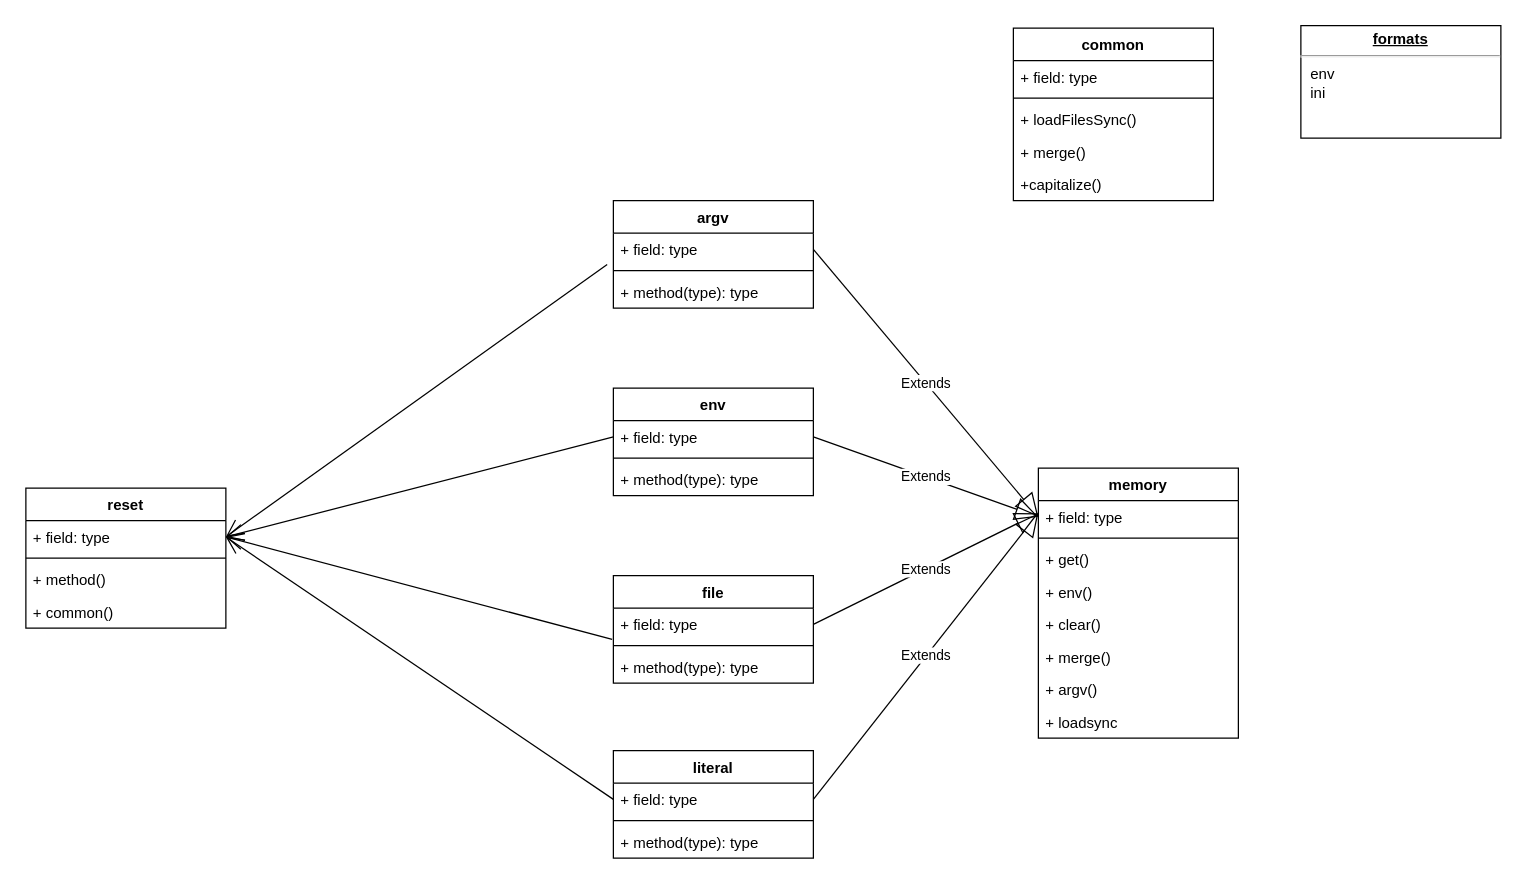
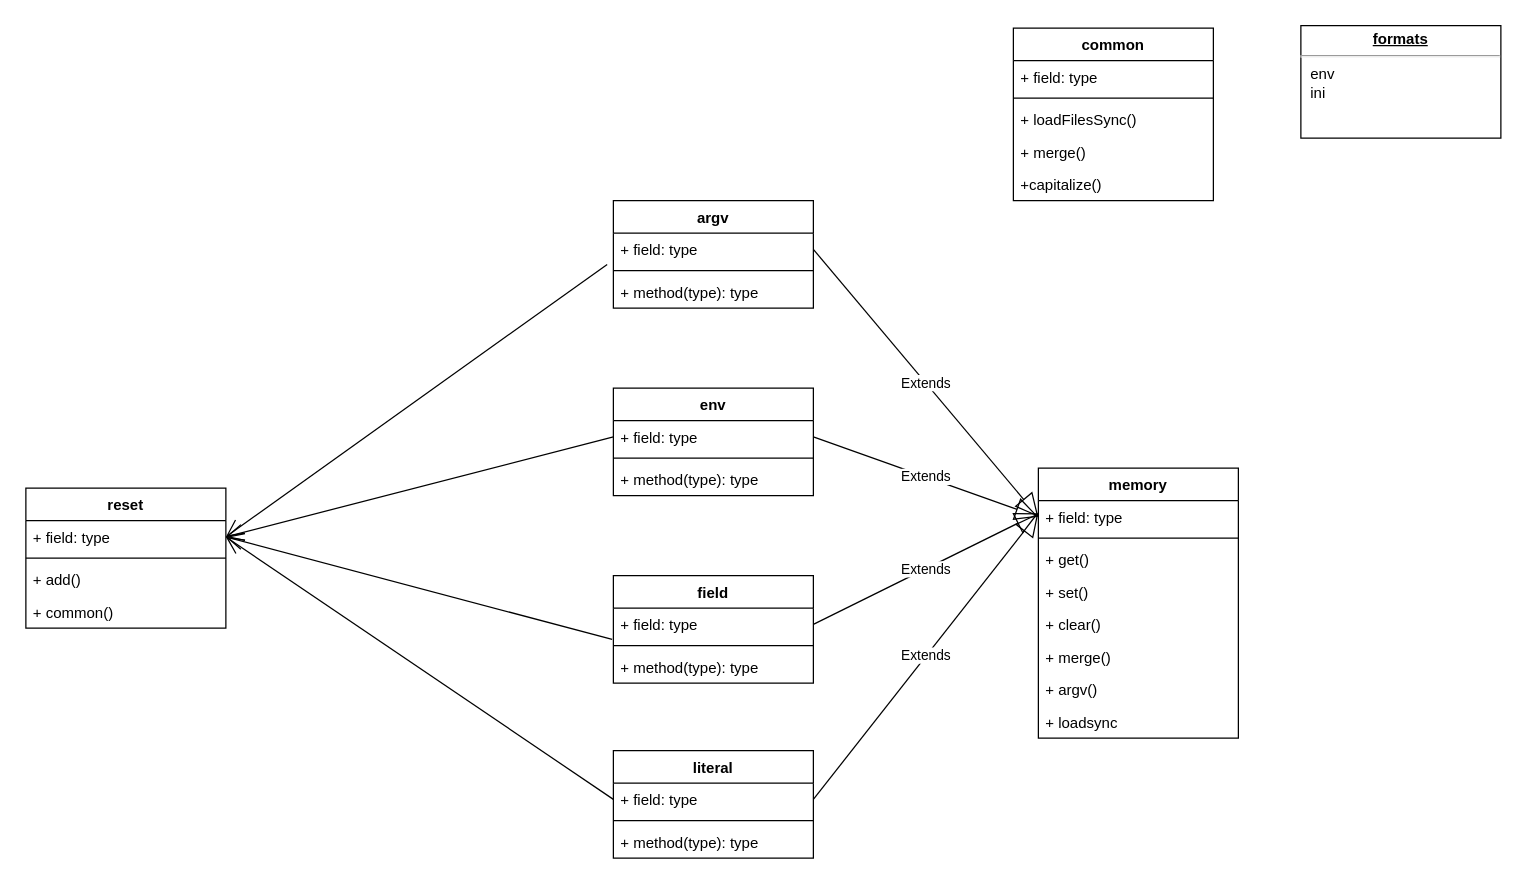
node "+ method()": label "+ method()" -> "+ add()"
node "file": label "file" -> "field"
node "+ env()": label "+ env()" -> "+ set()"
